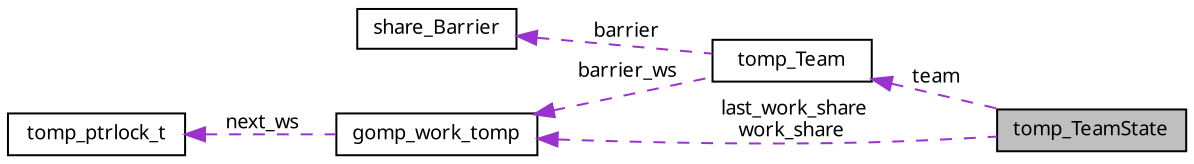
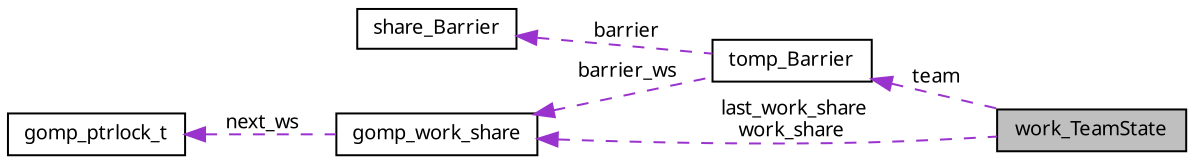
node "tomp_Team": label "tomp_Team" -> "tomp_Barrier"
node "tomp_TeamState": label "tomp_TeamState" -> "work_TeamState"
node "tomp_ptrlock_t": label "tomp_ptrlock_t" -> "gomp_ptrlock_t"
node "gomp_work_tomp": label "gomp_work_tomp" -> "gomp_work_share"
